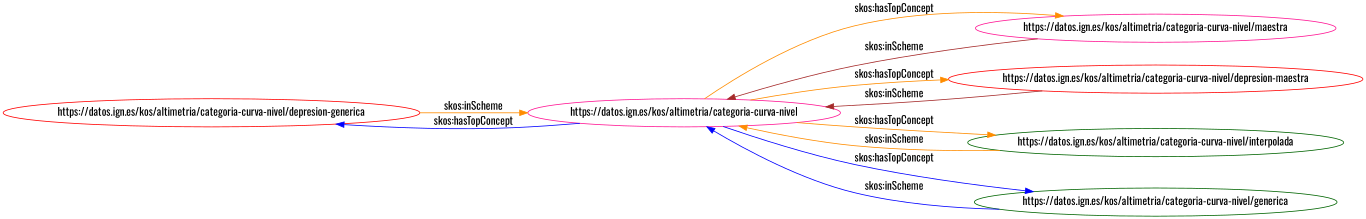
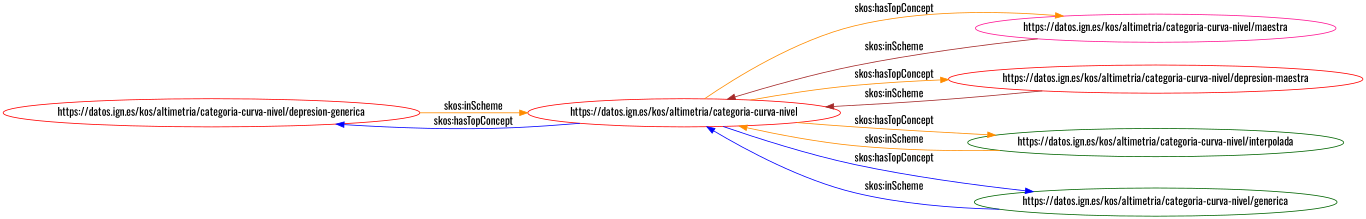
node "https://datos.ign.es/kos/altimetria/categoria-curva-nivel": color deeppink -> red
